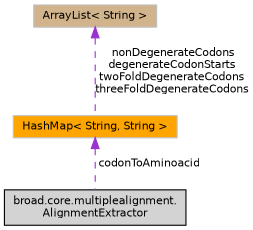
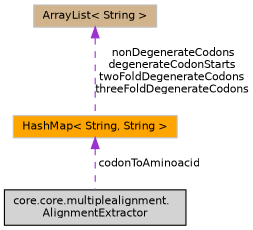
node "broad.core.multiplealignment. AlignmentExtractor": label "broad.core.multiplealignment. AlignmentExtractor" -> "core.core.multiplealignment. AlignmentExtractor"
